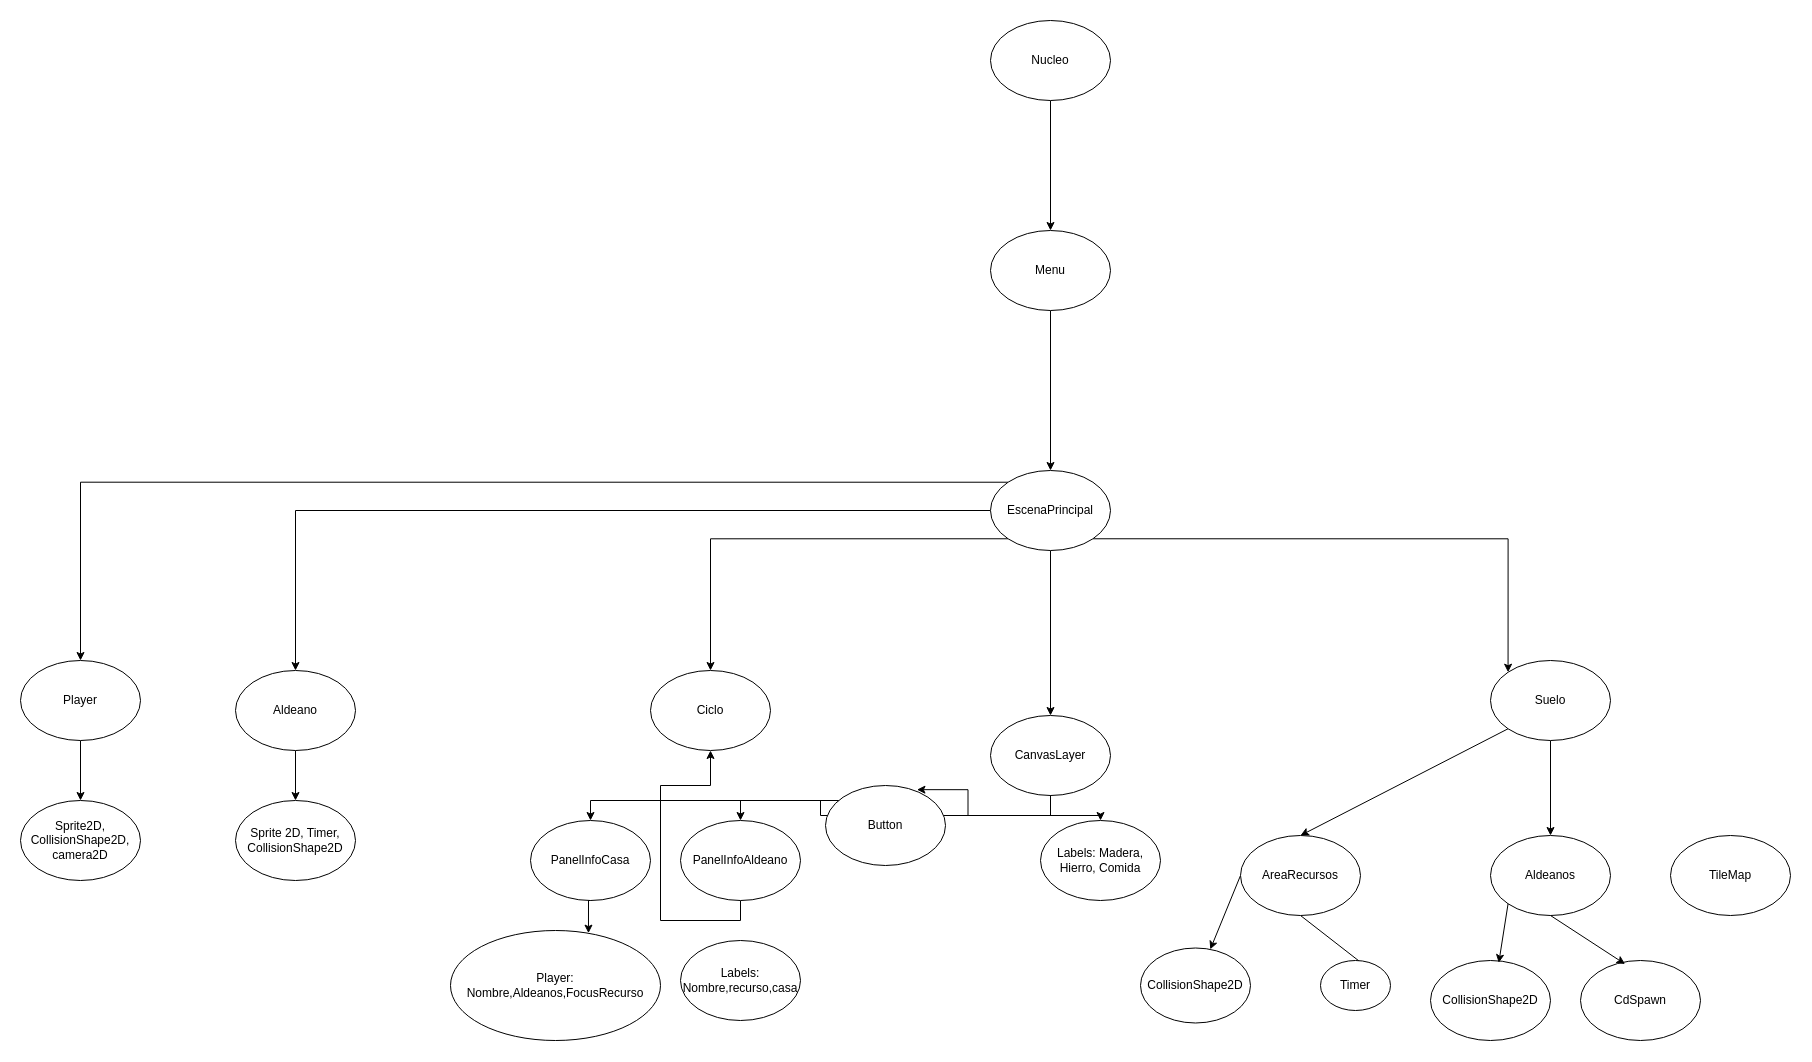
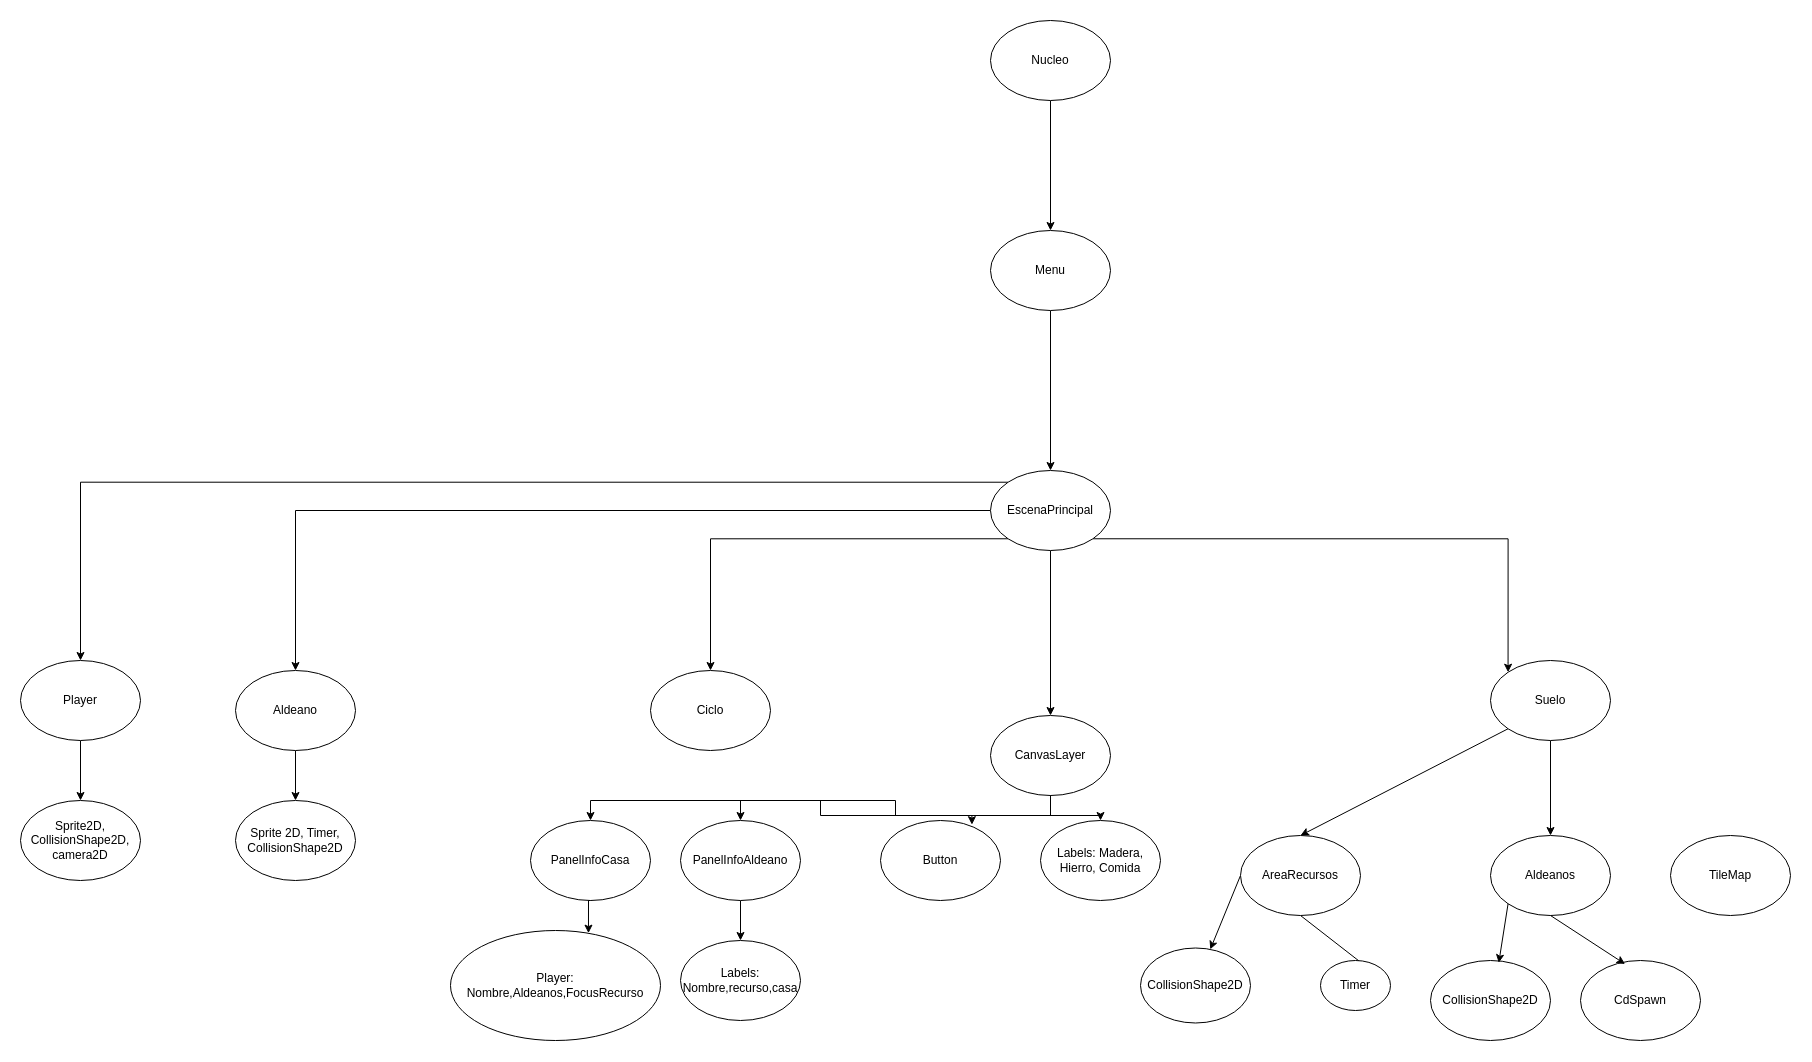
node "Button": moved (886, 826) -> (941, 861)
edge "PanelInfoAldeano" -> "Ciclo": now "PanelInfoAldeano" -> "Labels: Nombre,recurso,casa"
